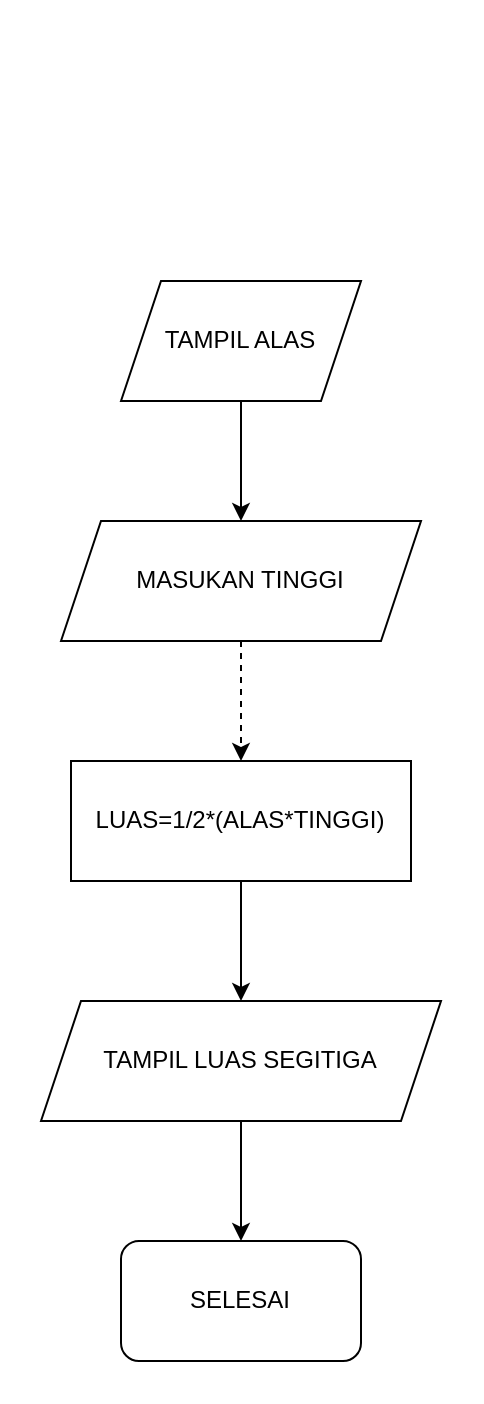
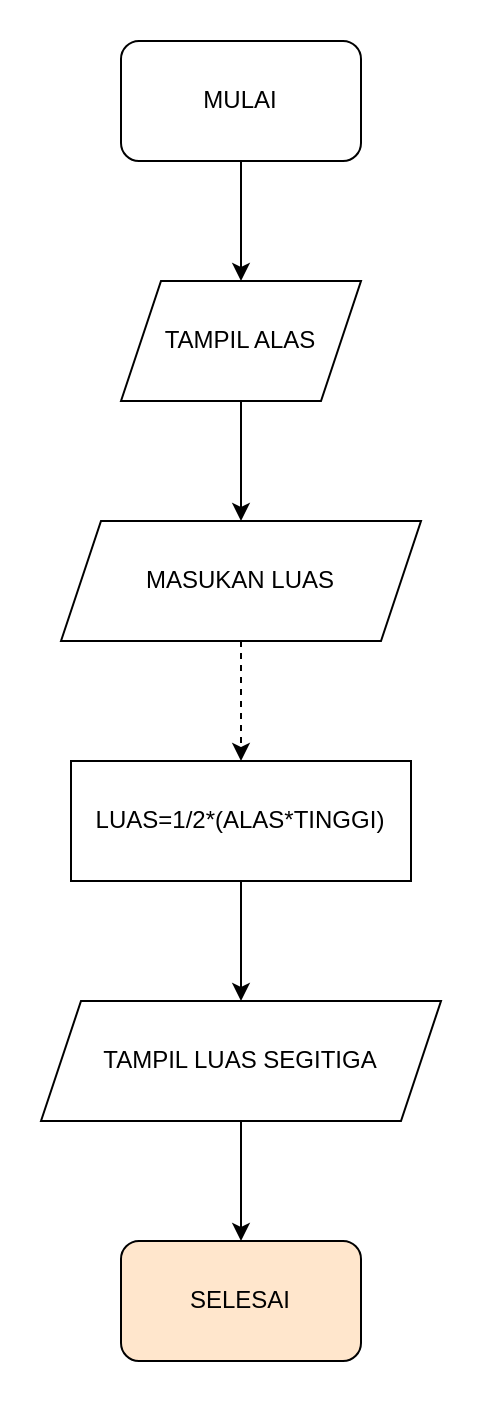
node "MULAI": added
edge "MULAI" -> "TAMPIL ALAS": added
node "MASUKAN TINGGI": label "MASUKAN TINGGI" -> "MASUKAN LUAS"
node "SELESAI": fillcolor #ffffff -> #ffe6cc
